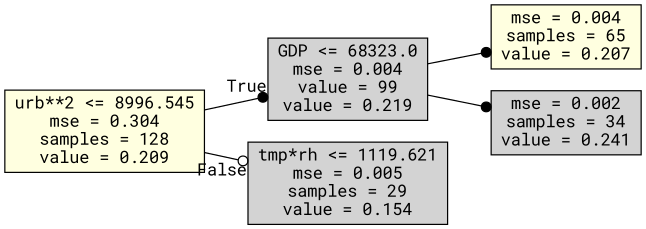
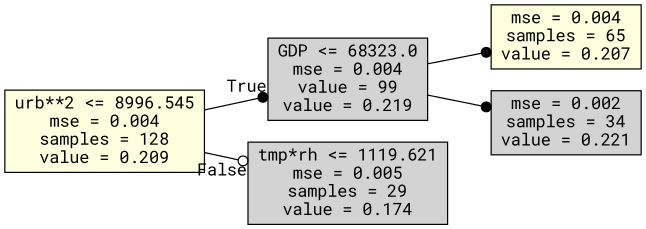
node "mse = 0.002 samples = 34 value = 0.241": label "mse = 0.002 samples = 34 value = 0.241" -> "mse = 0.002 samples = 34 value = 0.221"
node "urb**2 <= 8996.545 mse = 0.304 samples = 128 value = 0.209": label "urb**2 <= 8996.545 mse = 0.304 samples = 128 value = 0.209" -> "urb**2 <= 8996.545 mse = 0.004 samples = 128 value = 0.209"
node "tmp*rh <= 1119.621 mse = 0.005 samples = 29 value = 0.154": label "tmp*rh <= 1119.621 mse = 0.005 samples = 29 value = 0.154" -> "tmp*rh <= 1119.621 mse = 0.005 samples = 29 value = 0.174"
